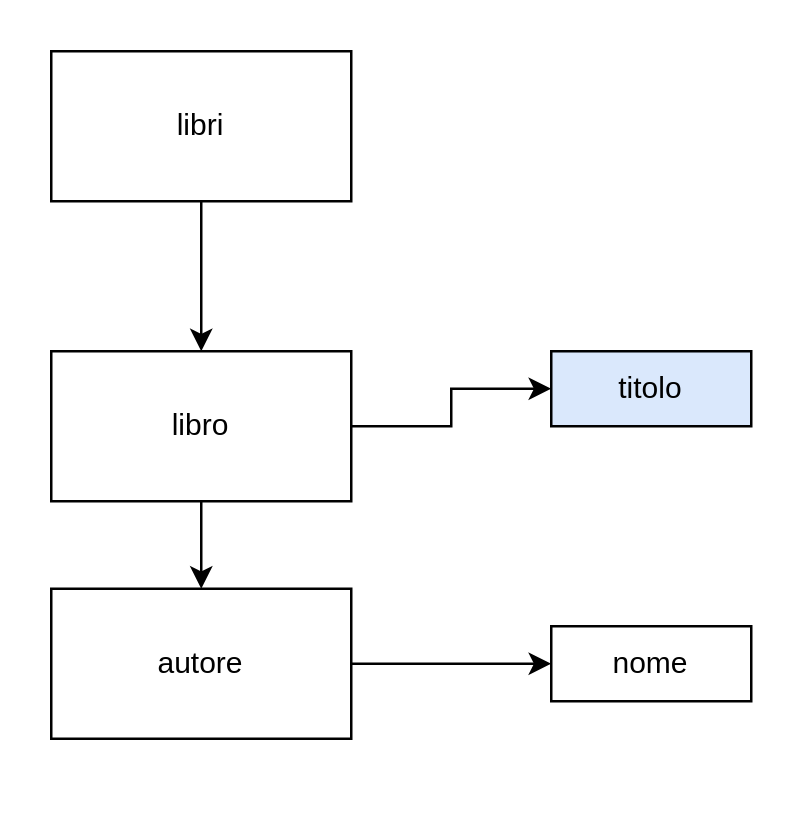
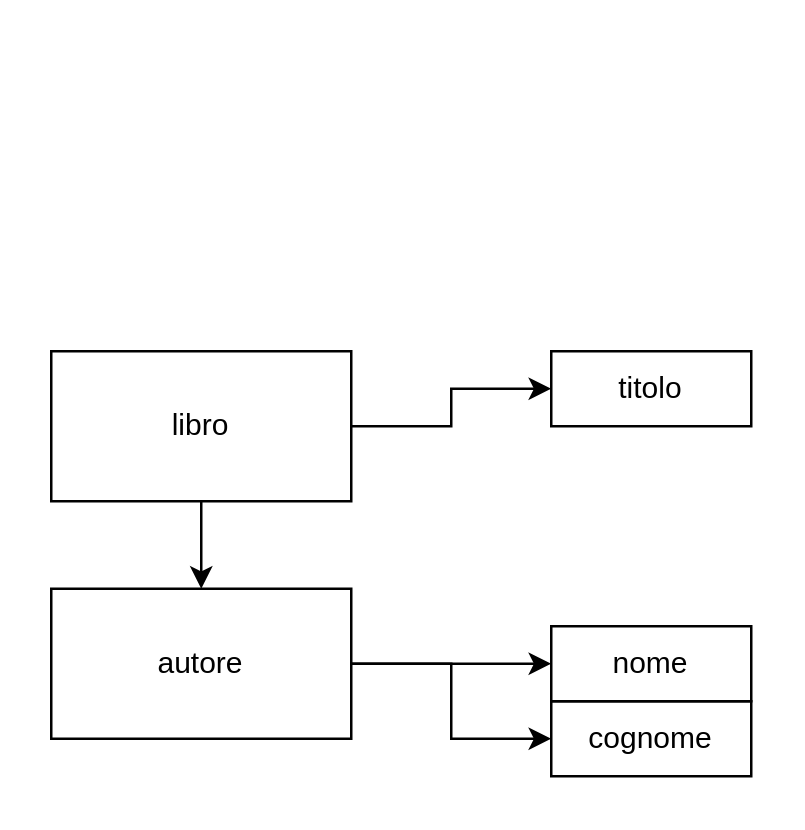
node "libri": removed
edge "libri" -> "libro": removed
node "titolo": fillcolor #dae8fc -> #ffffff
edge "autore" -> "cognome": added
node "cognome": added
